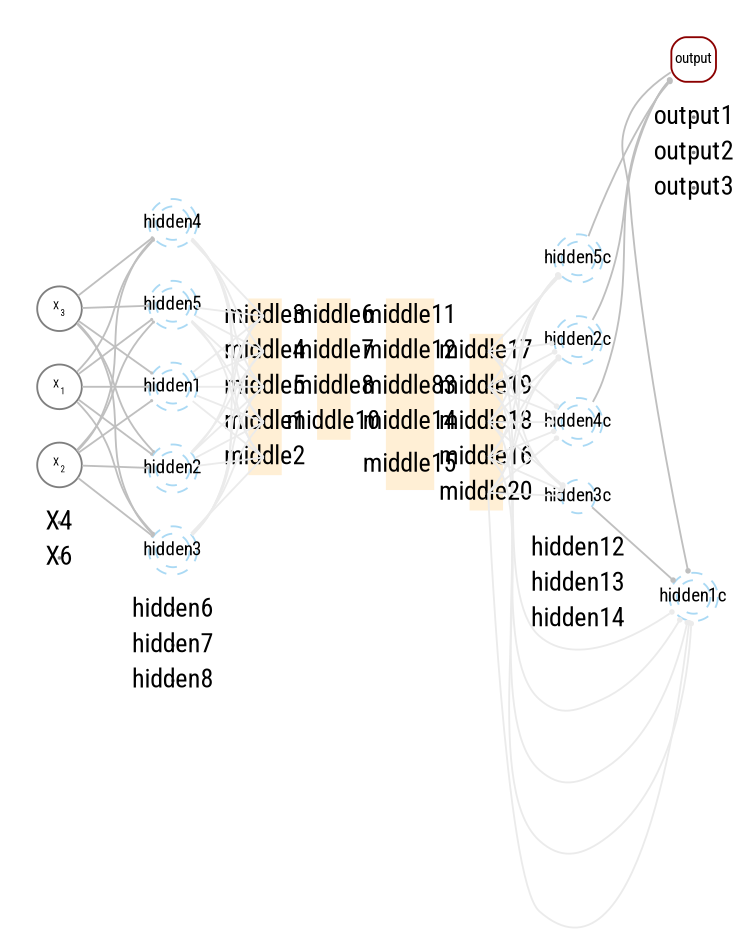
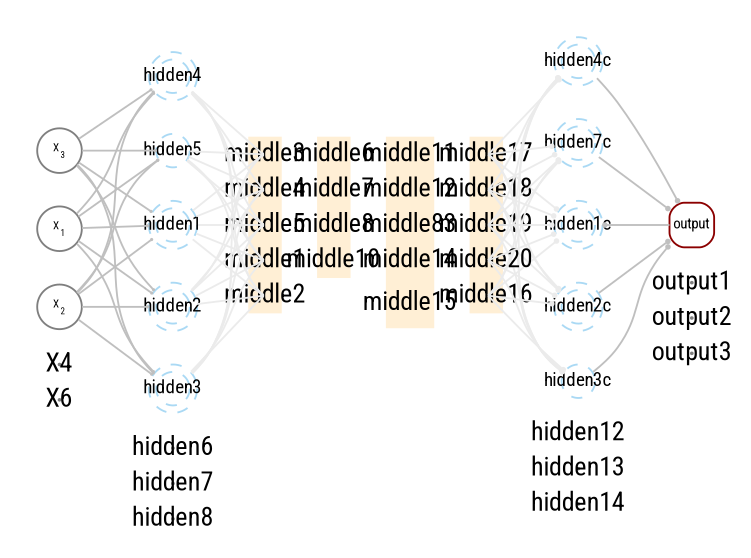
node "hidden5c": label "hidden5c" -> "hidden7c"
node "hidden5": shape doublecircle -> circle
edge "hidden3c" -> "hidden1c": now "hidden3c" -> "output"
